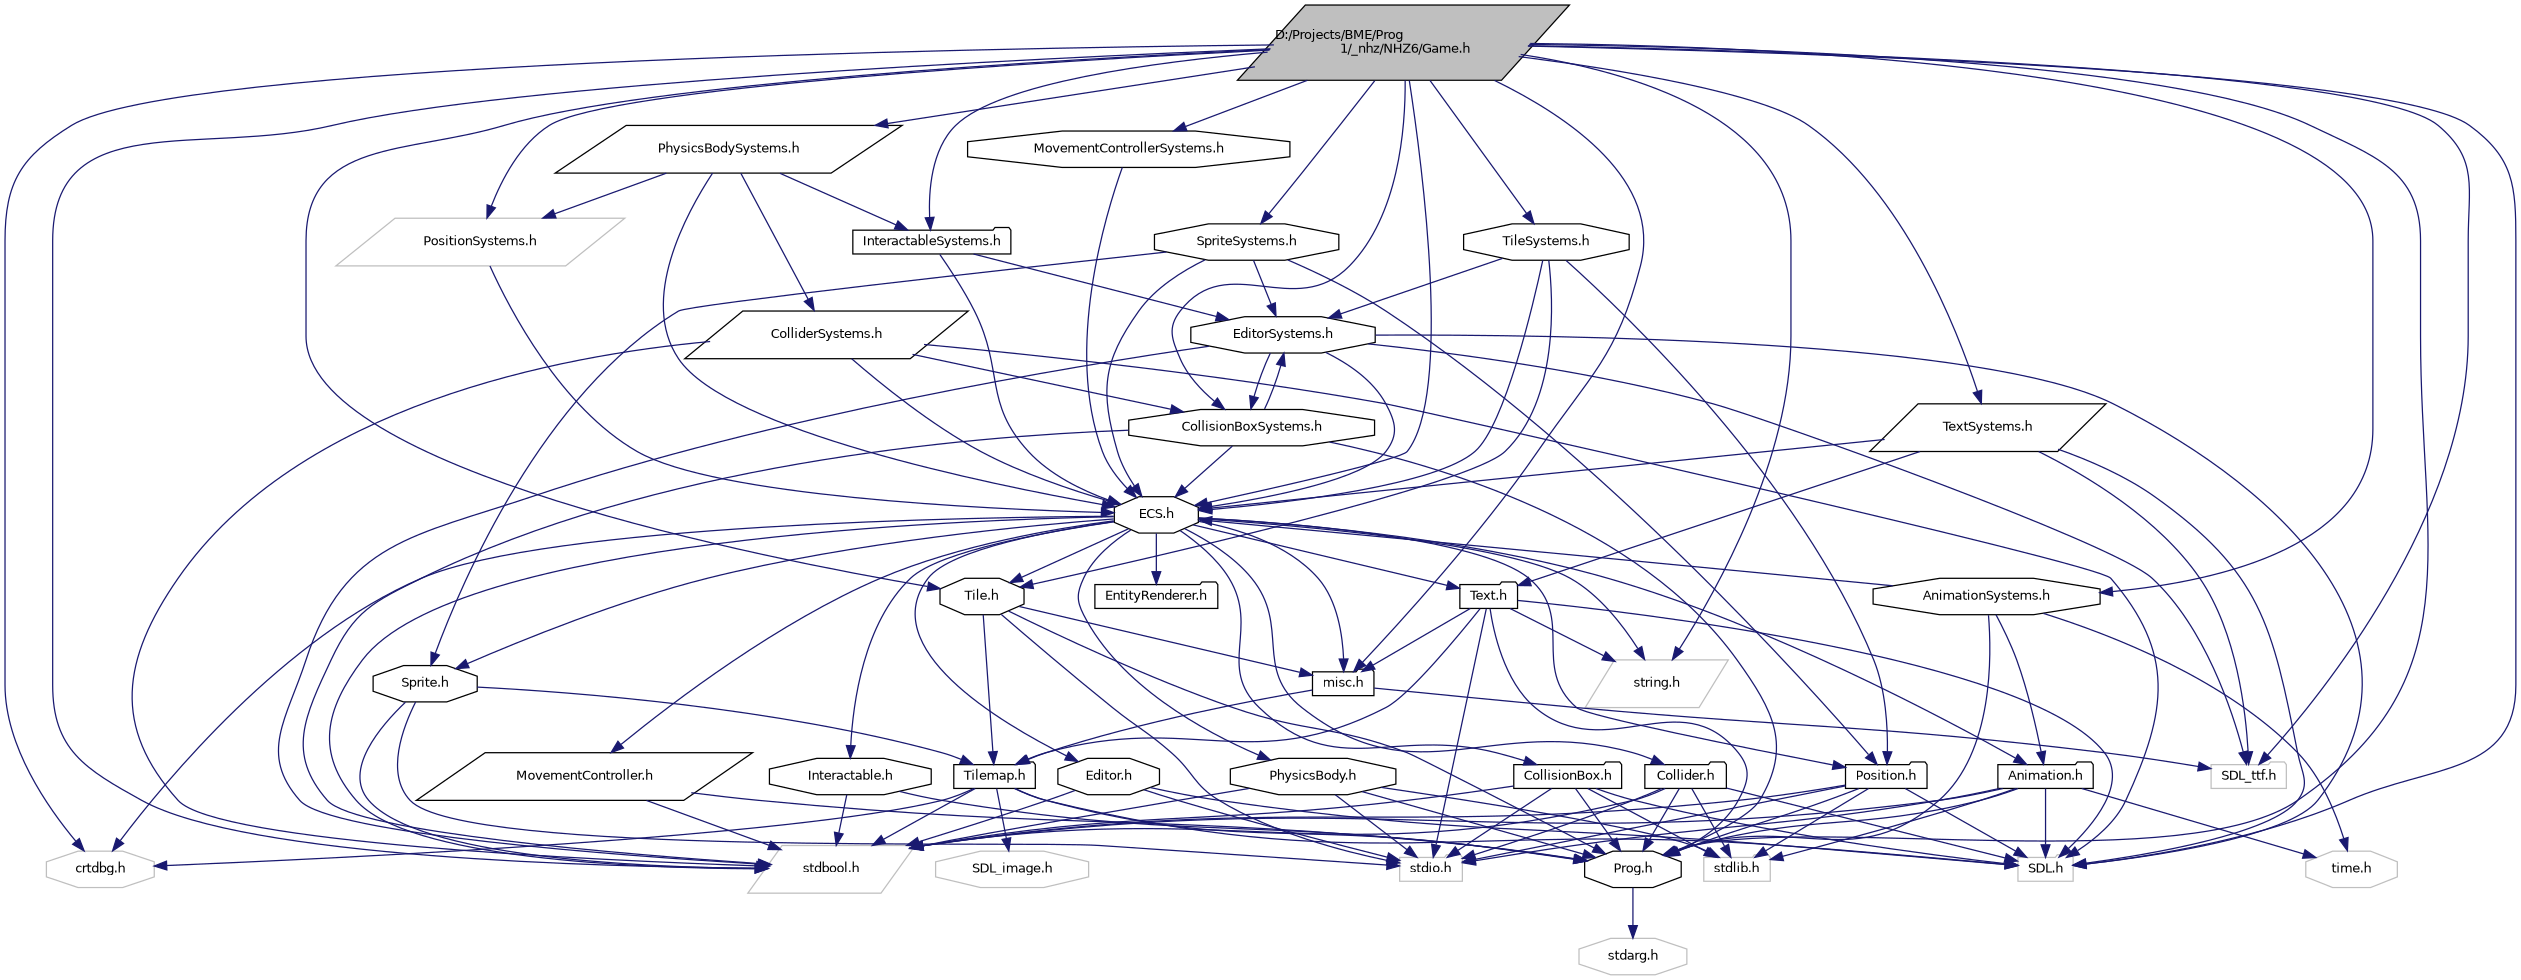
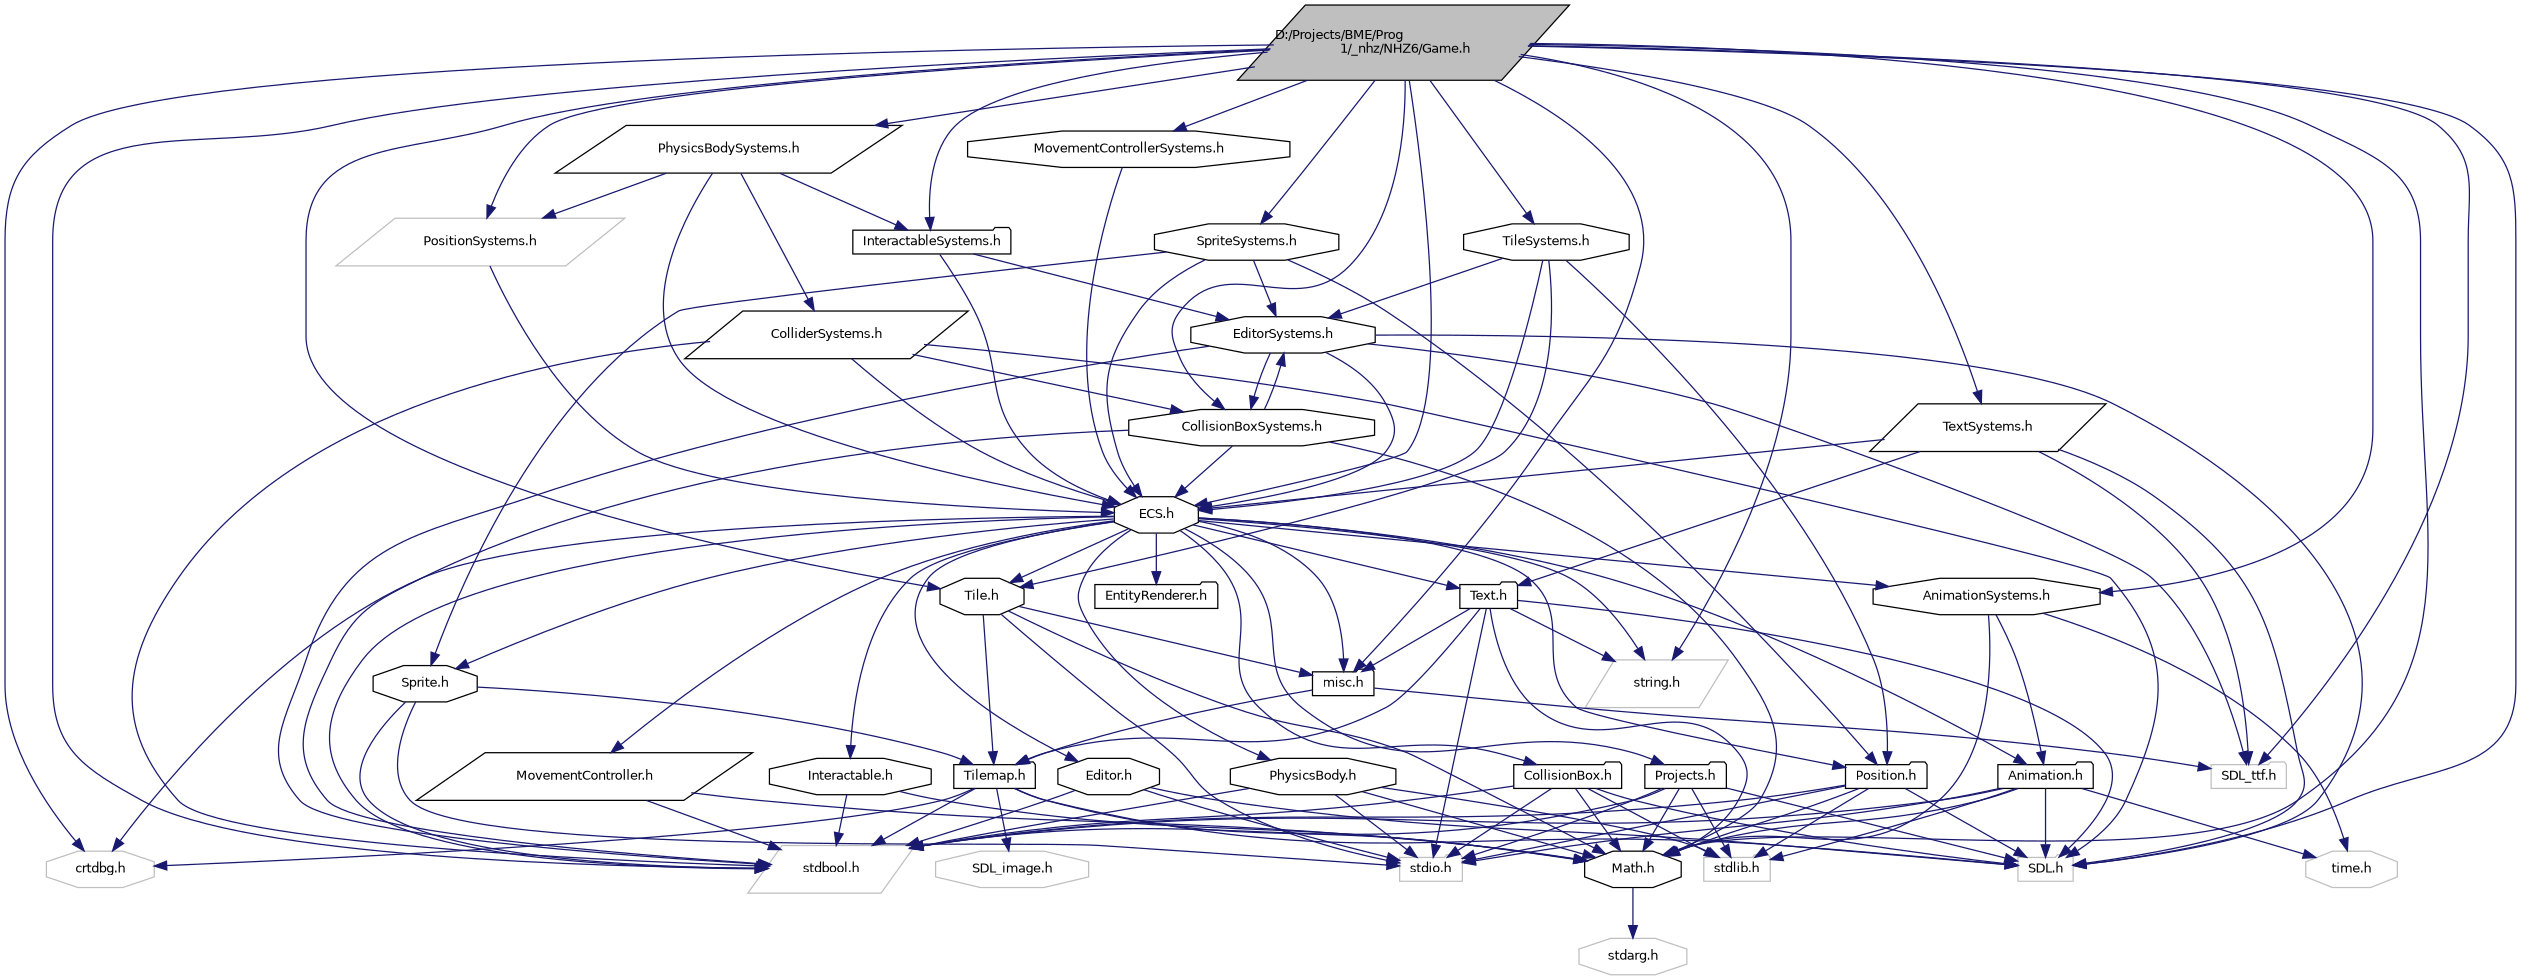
edge "AnimationSystems.h" -> "ECS.h": reversed
node "Collider.h": label "Collider.h" -> "Projects.h"
node "Prog.h": label "Prog.h" -> "Math.h"
